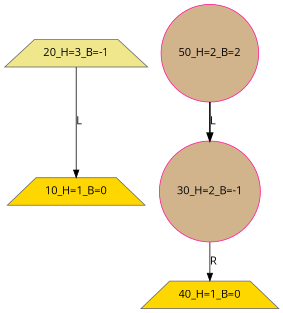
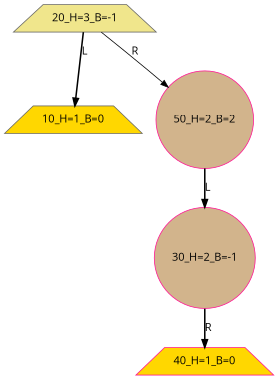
edge "20_H=3_B=-1" -> "50_H=2_B=2": added, label "R"
edge "20_H=3_B=-1" -> "10_H=1_B=0": style solid -> bold
edge "30_H=2_B=-1" -> "40_H=1_B=0": style solid -> bold
node "40_H=1_B=0": color gray40 -> deeppink
